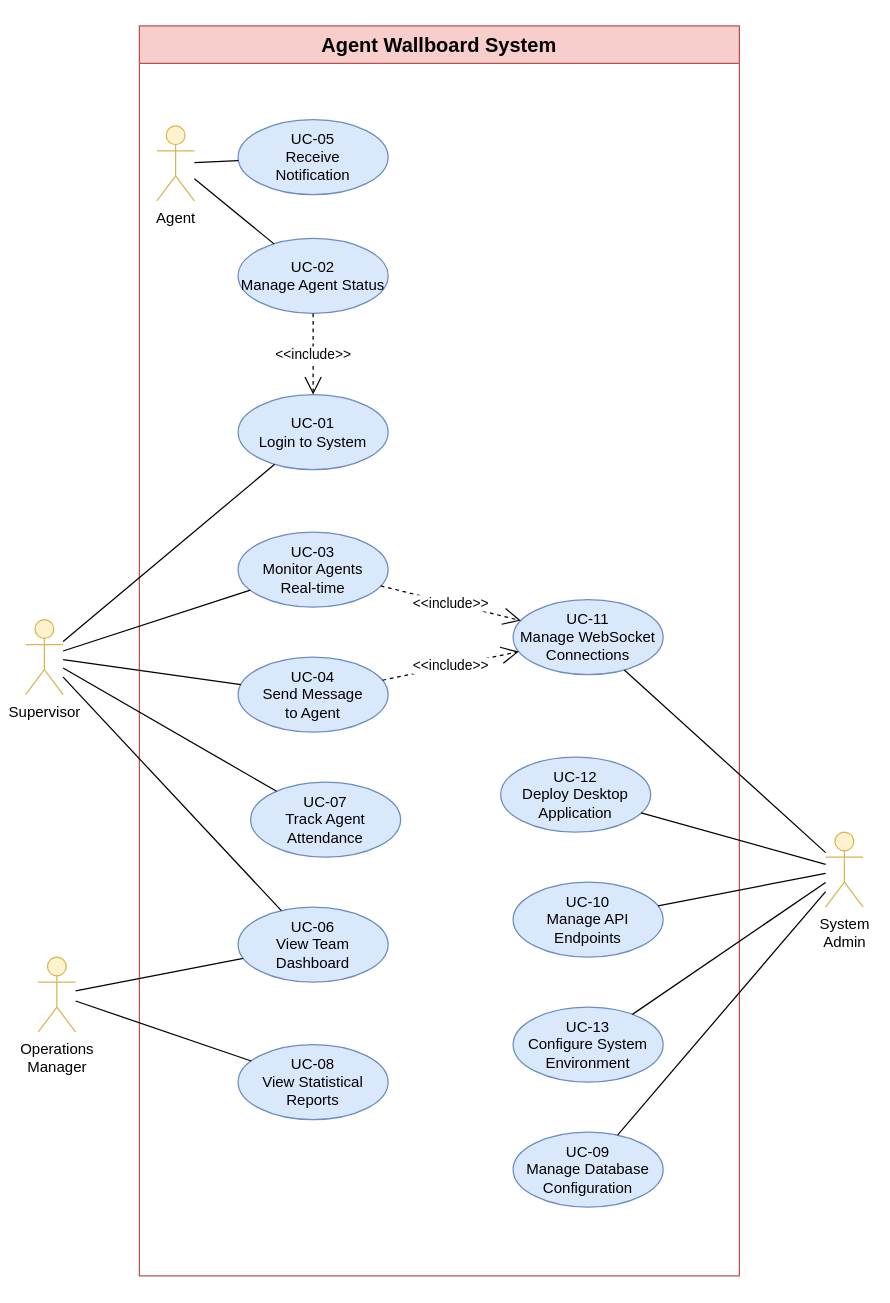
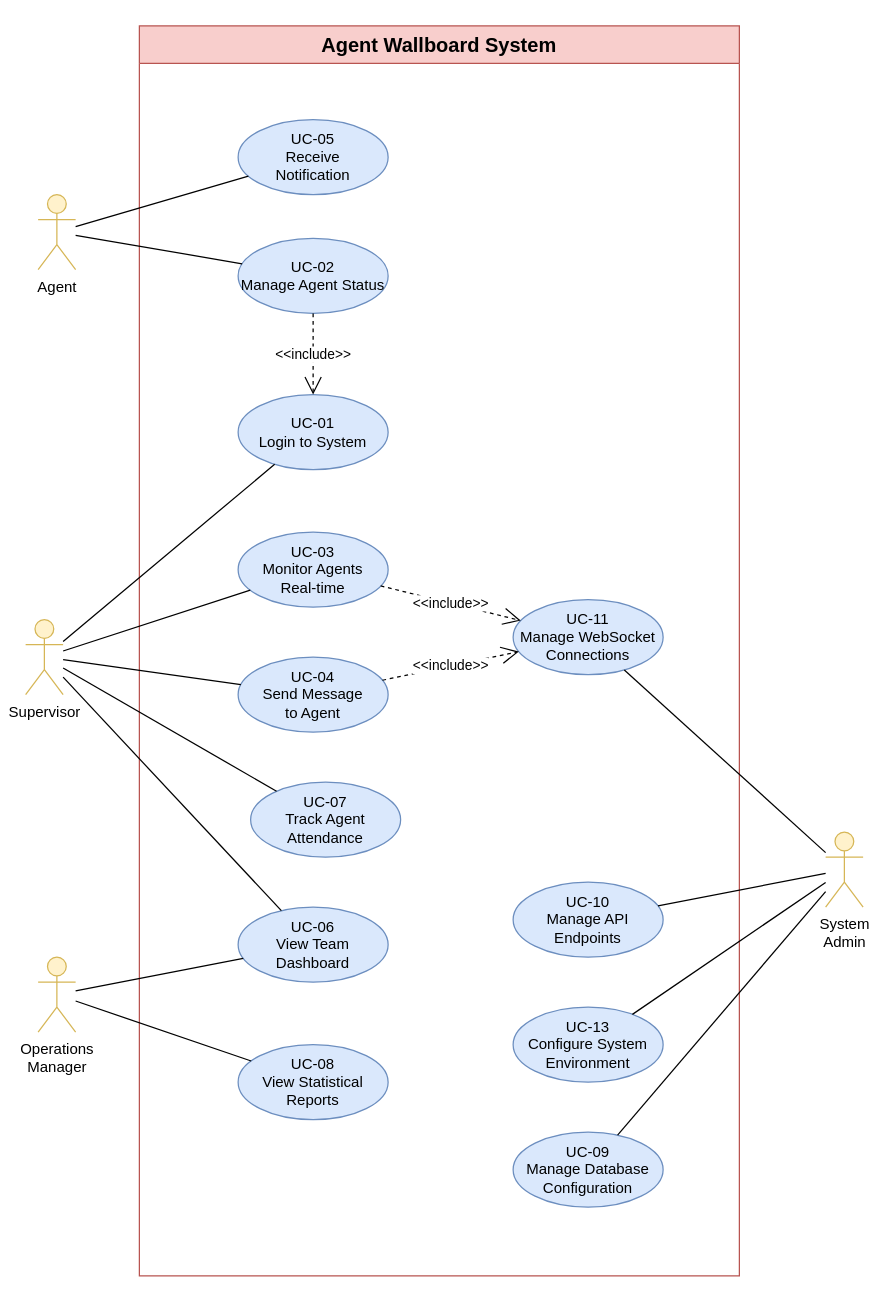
node "Agent": moved (176, 163) -> (57, 232)
node "UC-12 Deploy Desktop Application": removed
edge "UC-12 Deploy Desktop Application" -- "System Admin": removed
